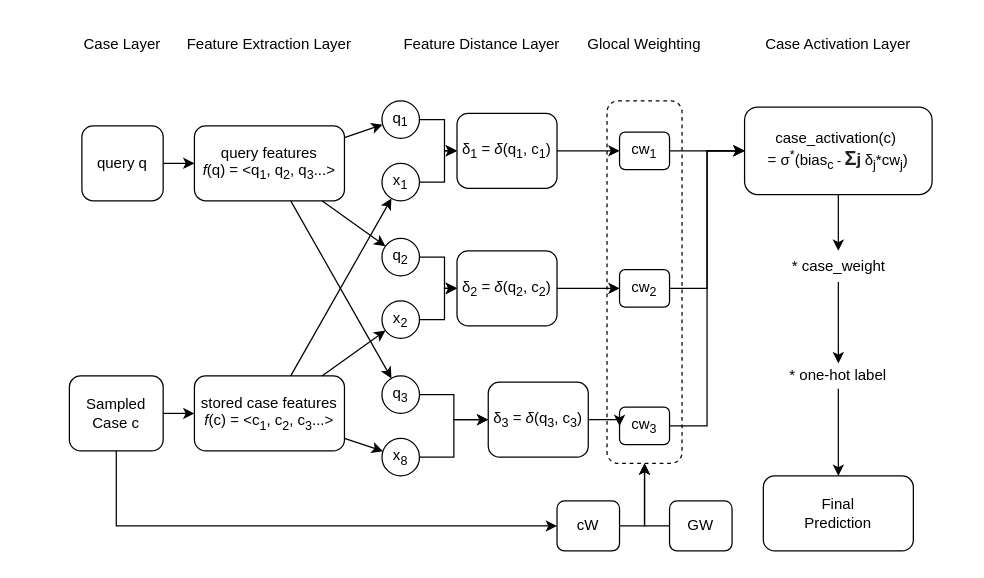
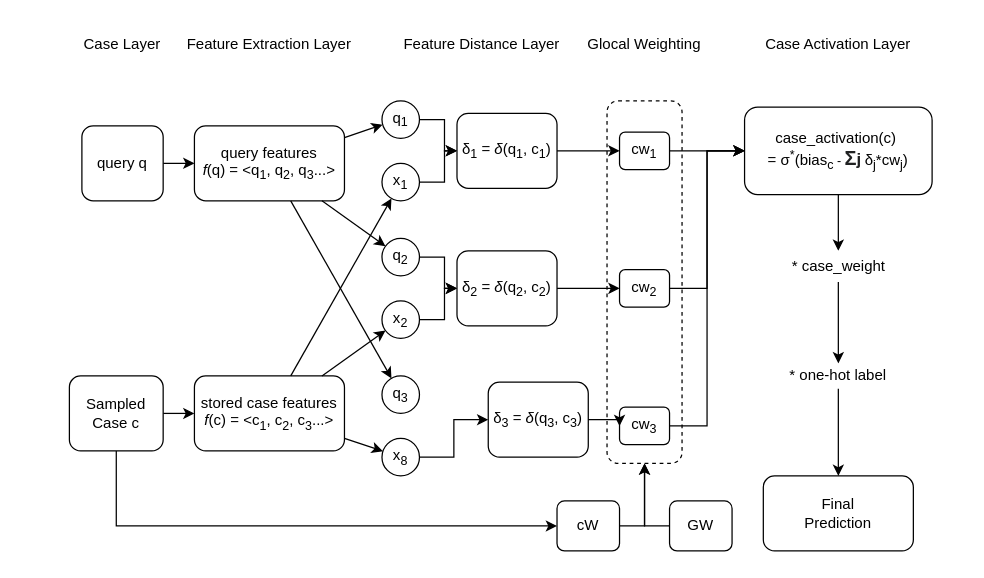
edge "q3" -> "δ3 = δ(q3, c3)": removed
